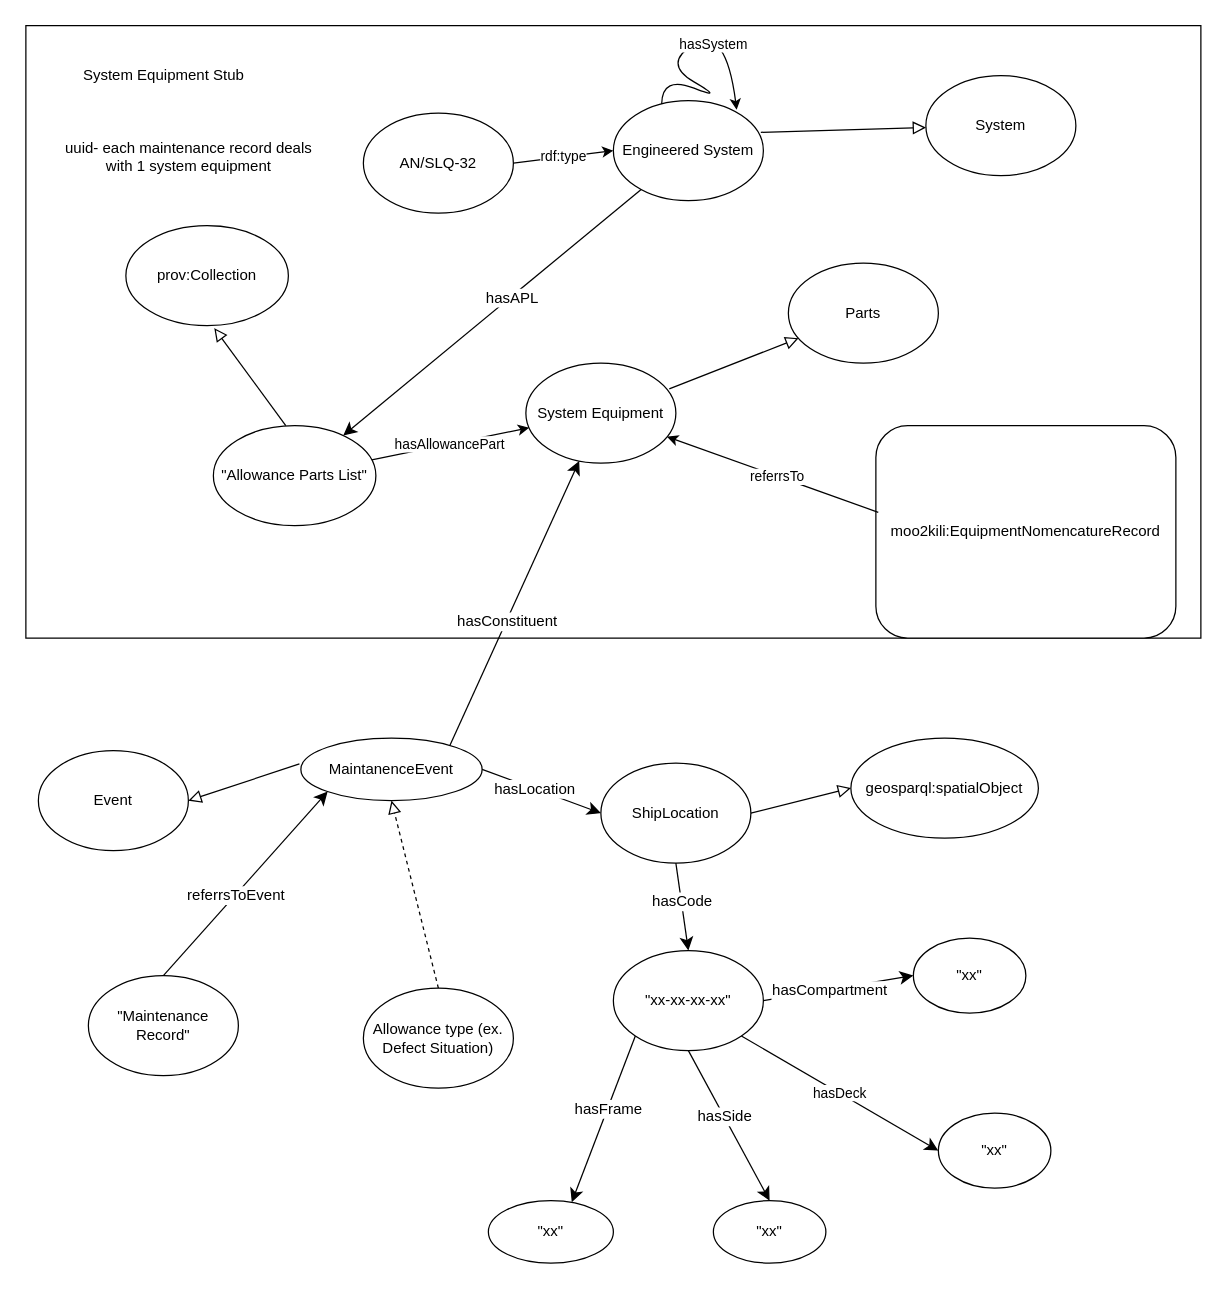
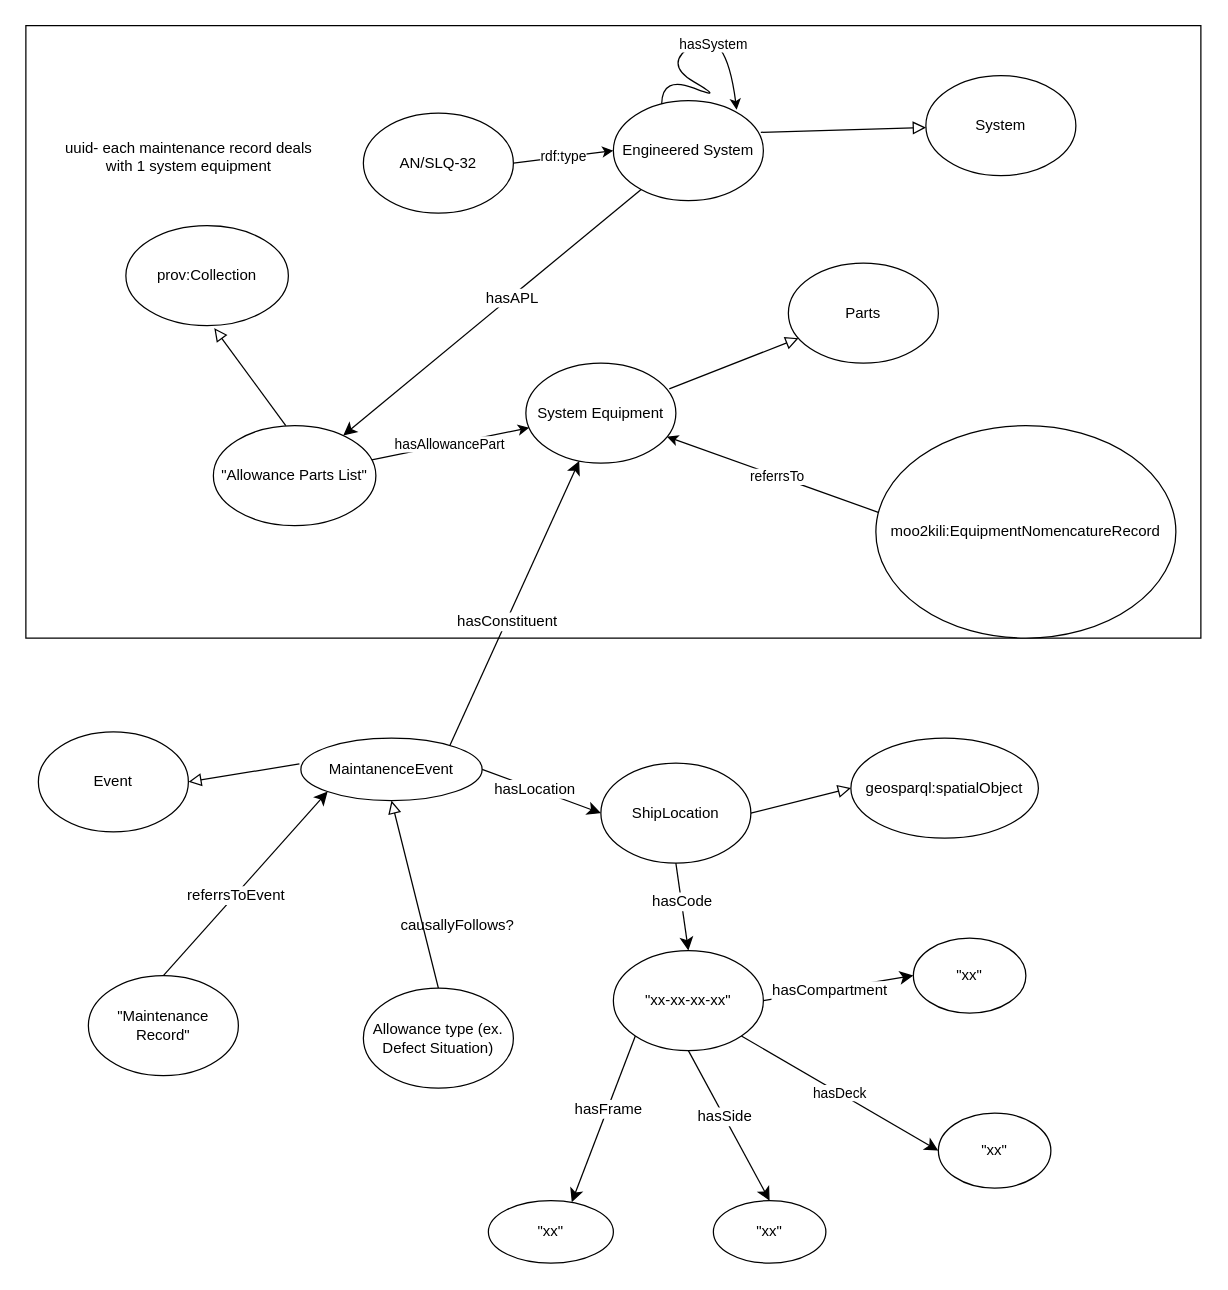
node "System Equipment Stub": removed
node "moo2kili:EquipmentNomencatureRecord": shape rounded rectangle -> ellipse
node "Event": moved (113, 801) -> (113, 782)
edge "Allowance type (ex. Defect Situation)" -> "MaintanenceEvent": style dashed -> solid
node "causallyFollows?": added
